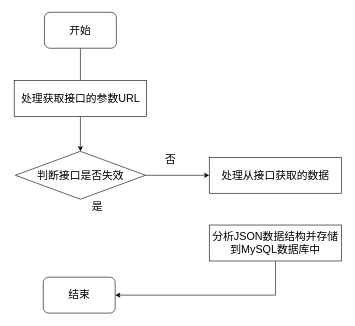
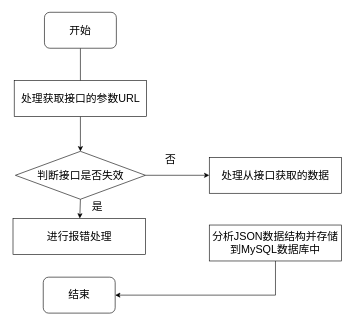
edge "判断接口是否失效" -> "进行报错处理": added
node "进行报错处理": added
